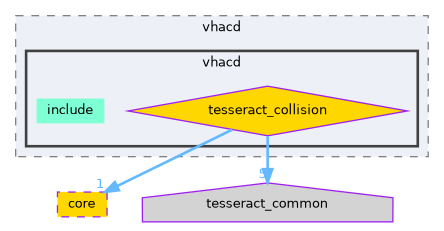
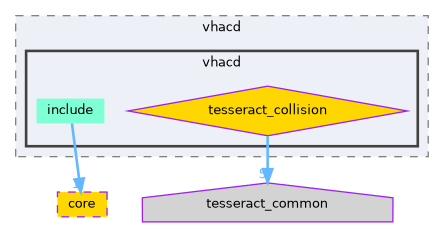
edge "tesseract_collision" -> "core": now "include" -> "core"
